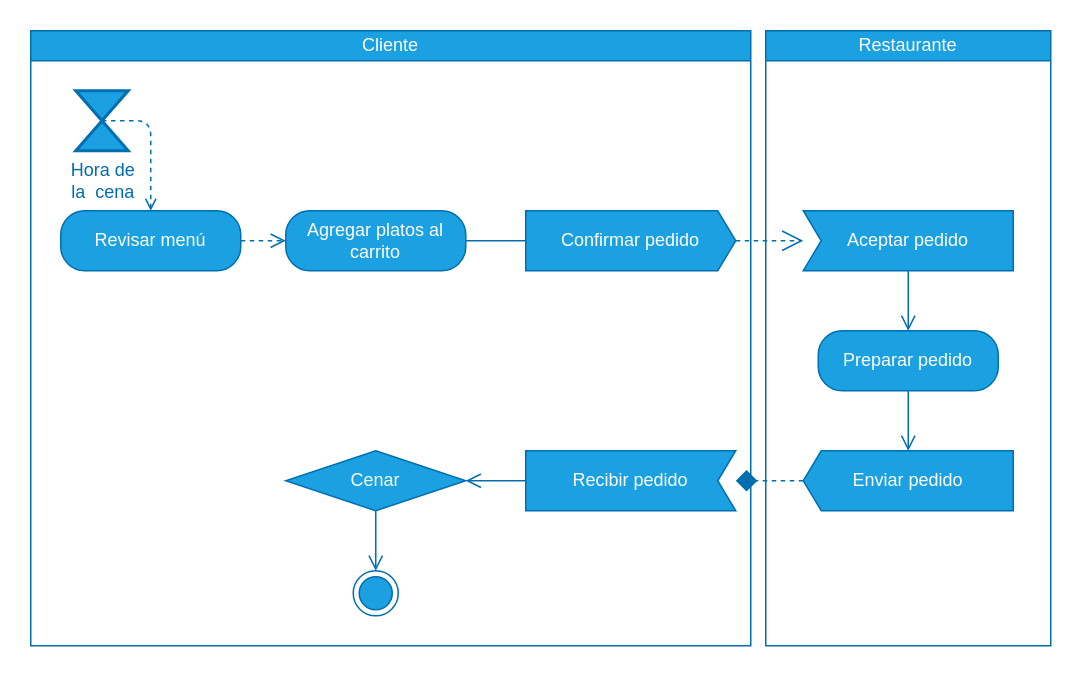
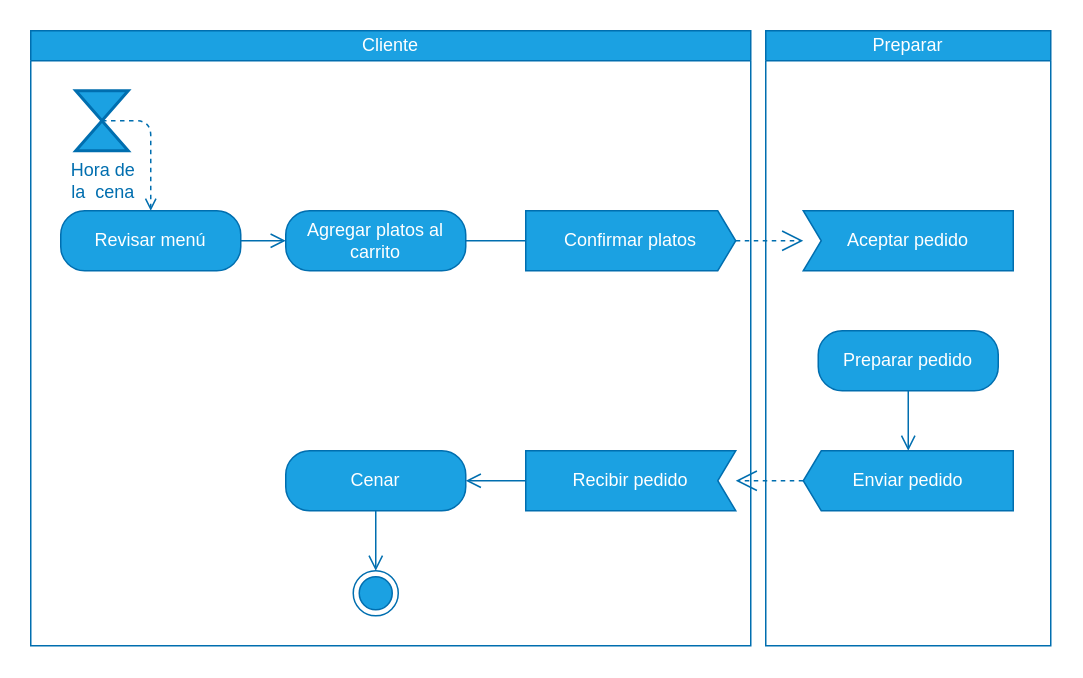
node "Restaurante": label "Restaurante" -> "Preparar"
edge "Revisar menú" -> "Agregar platos al carrito": style dashed -> solid
node "Confirmar pedido": label "Confirmar pedido" -> "Confirmar platos"
edge "Aceptar pedido" -> "Preparar pedido": removed
node "Cenar": shape diamond -> rounded rectangle
edge "Enviar pedido" -> "Recibir pedido": arrowhead diamond -> open
